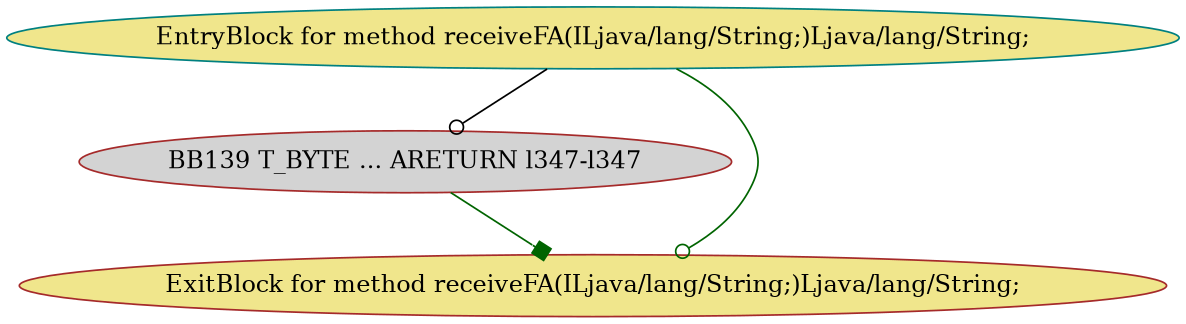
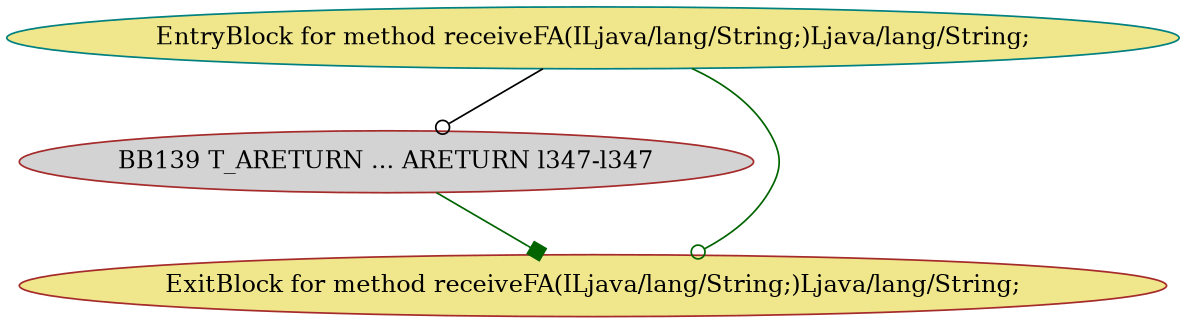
node "BB139 T_BYTE ... ARETURN l347-l347": label "BB139 T_BYTE ... ARETURN l347-l347" -> "BB139 T_ARETURN ... ARETURN l347-l347"
